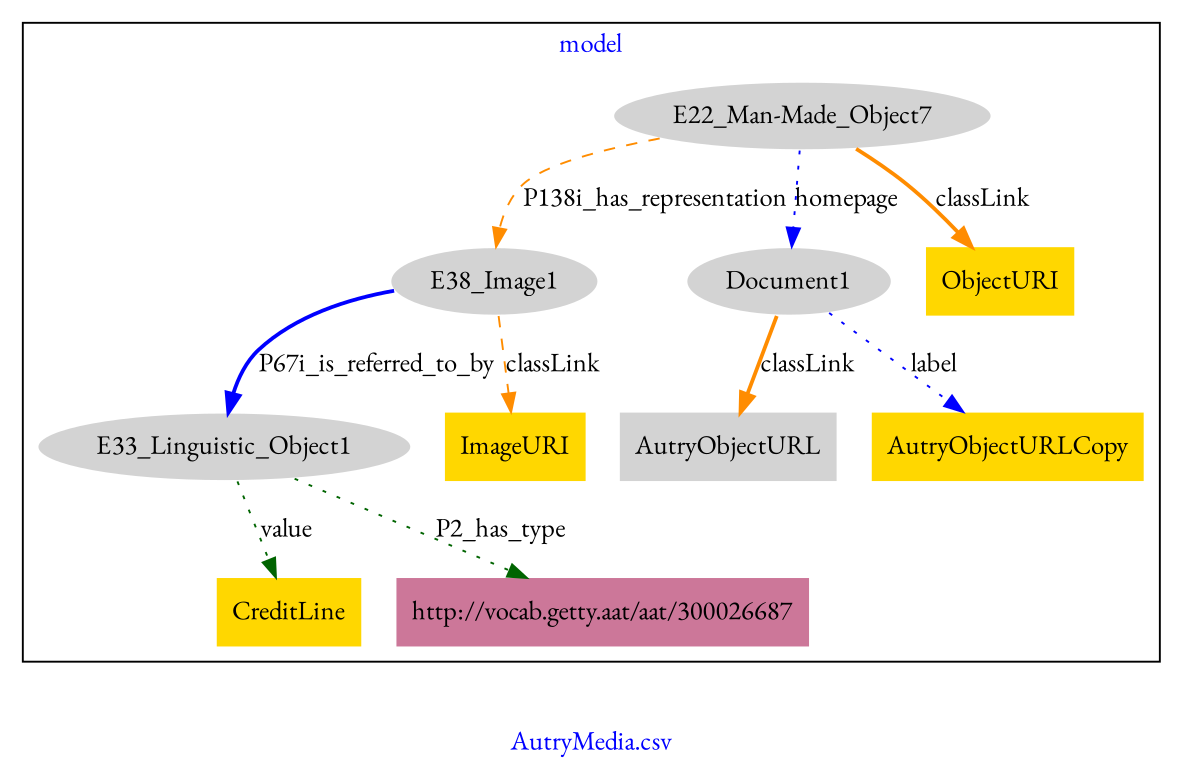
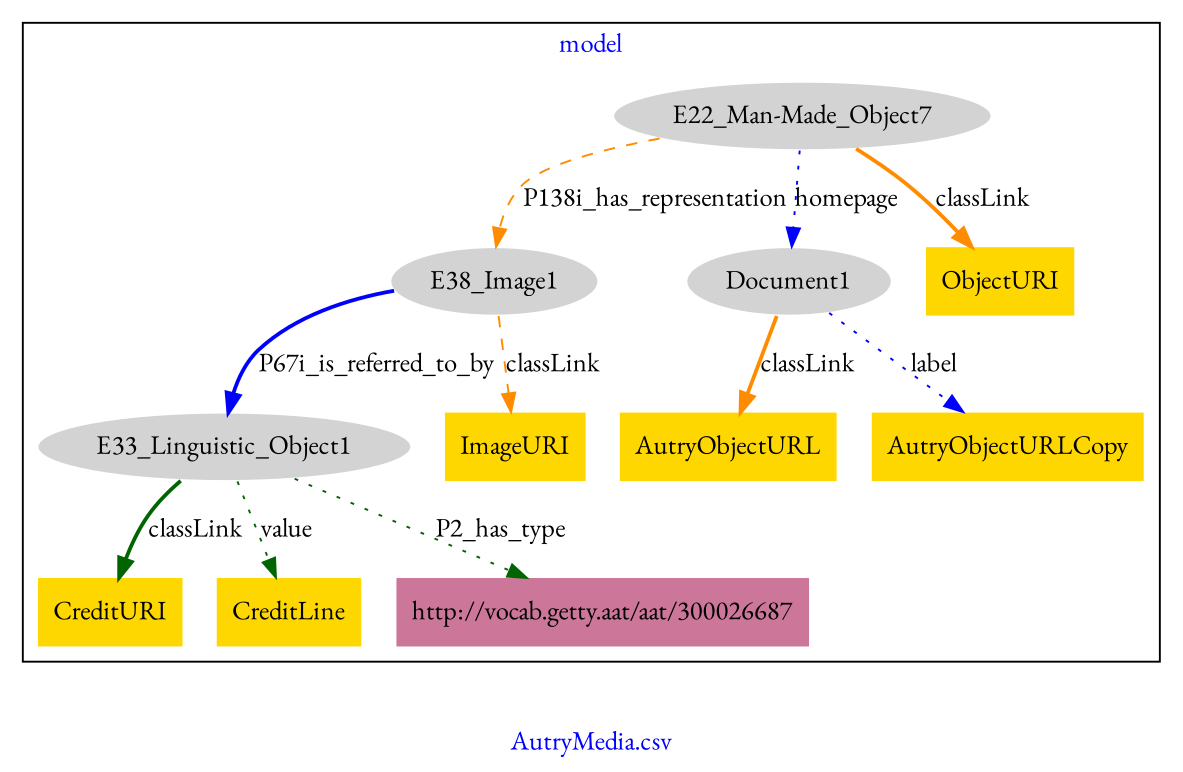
node "AutryObjectURL": fillcolor lightgray -> gold
node "CreditURI": added
